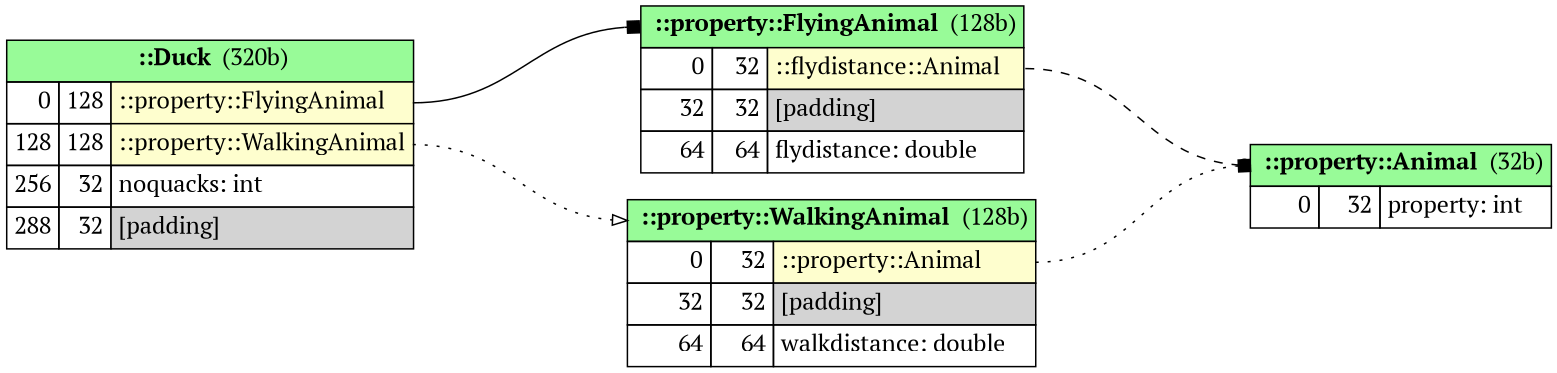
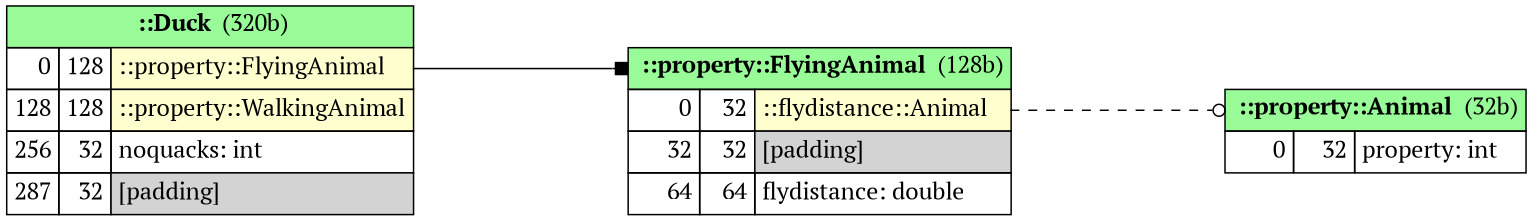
node "::Duck": text "288" -> "287"
node "::property::WalkingAnimal": removed
